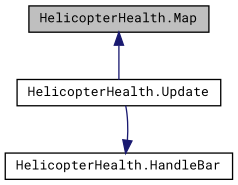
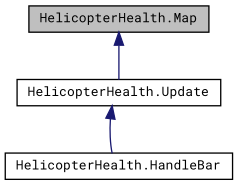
edge "HelicopterHealth.Update" -> "HelicopterHealth.HandleBar": reversed
